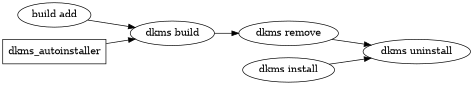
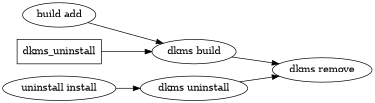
edge "dkms remove" -> "dkms uninstall": reversed
node "dkms_autoinstaller": label "dkms_autoinstaller" -> "dkms_uninstall"
node "dkms install": label "dkms install" -> "uninstall install"
